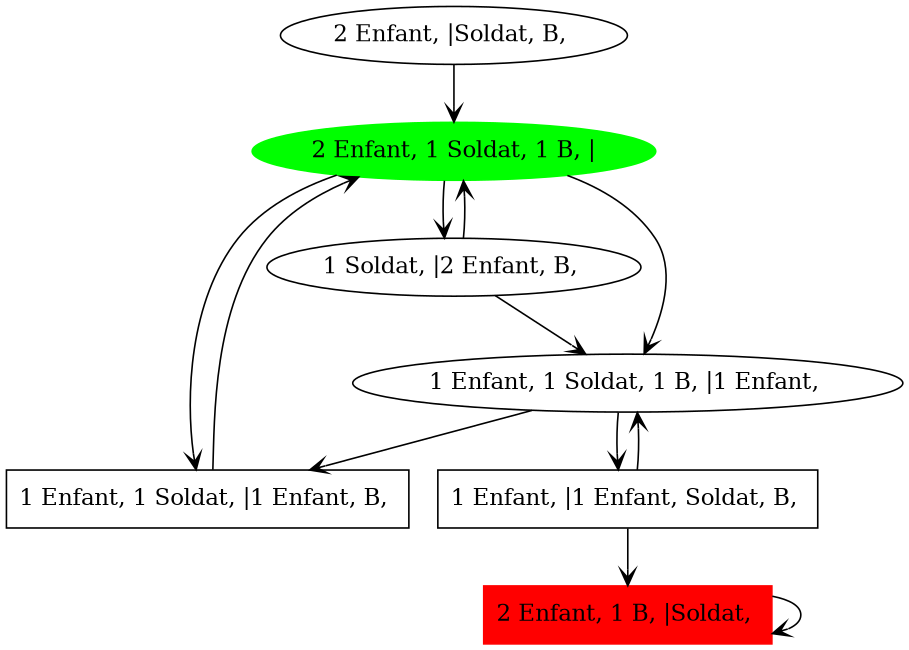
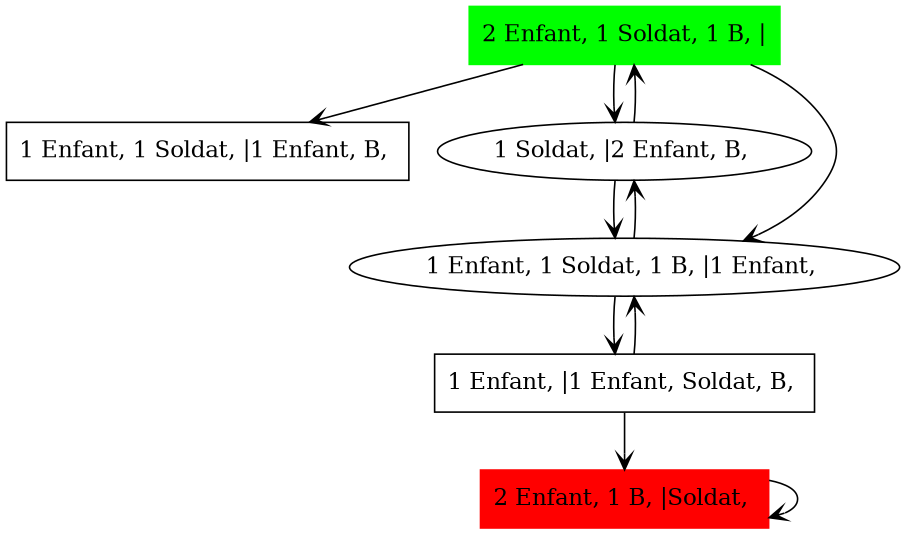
node "2 Enfant, |Soldat, B,": removed
node "2 Enfant, 1 Soldat, 1 B, |": shape ellipse -> box
edge "1 Enfant, 1 Soldat, |1 Enfant, B," -> "2 Enfant, 1 Soldat, 1 B, |": removed
edge "1 Enfant, 1 Soldat, 1 B, |1 Enfant," -> "1 Enfant, 1 Soldat, |1 Enfant, B,": now "1 Enfant, 1 Soldat, 1 B, |1 Enfant," -> "1 Soldat, |2 Enfant, B,"
